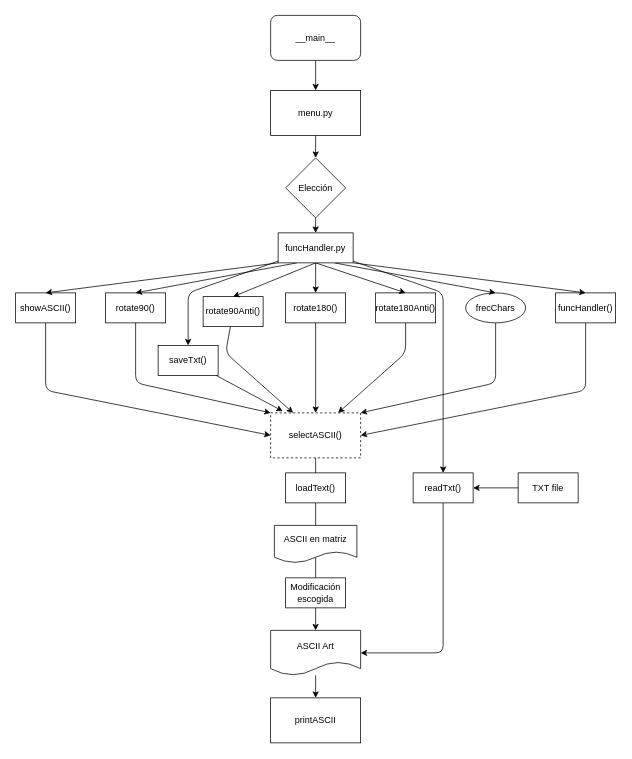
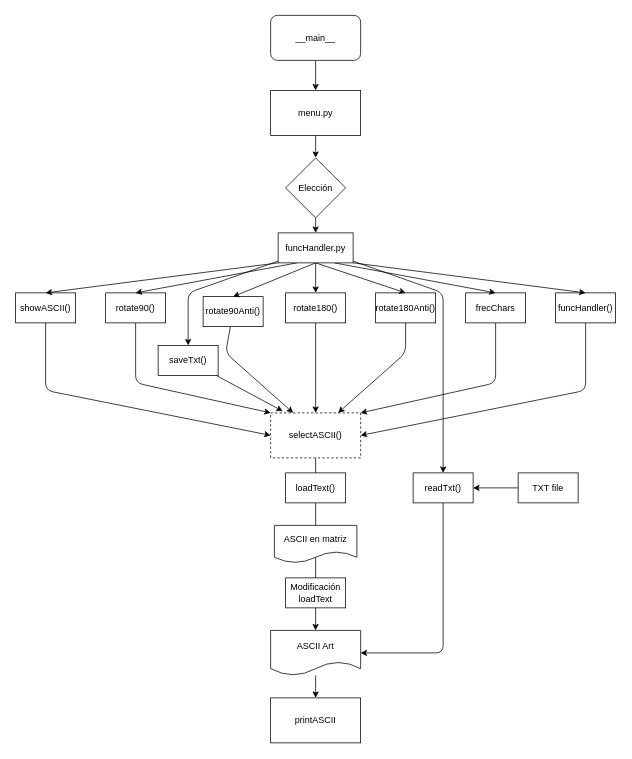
node "frecChars": shape ellipse -> rectangle
node "Modificación escogida": label "Modificación escogida" -> "Modificación loadText"
